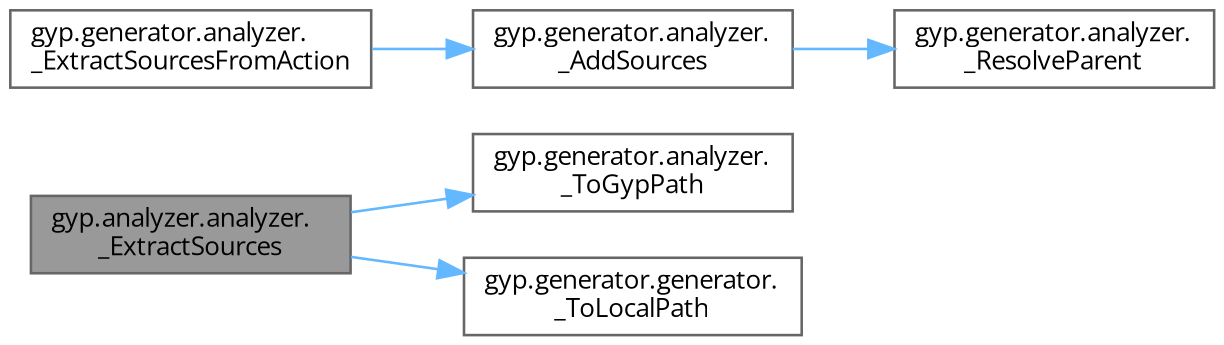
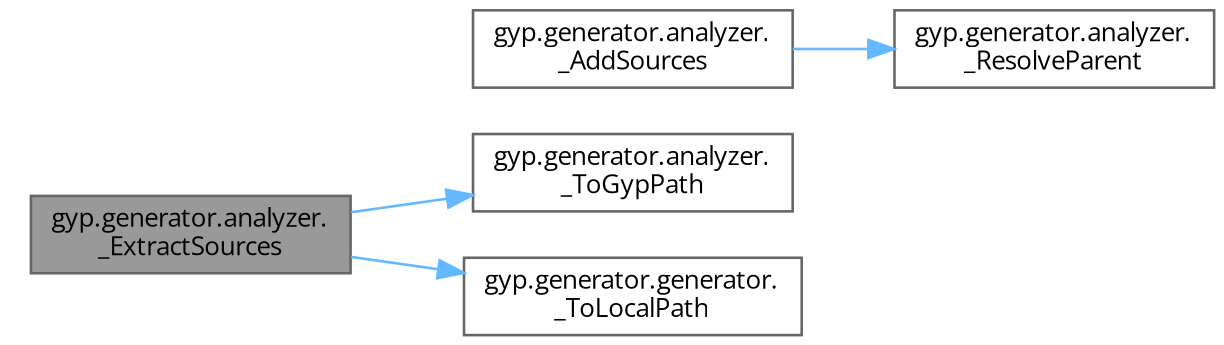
node "gyp.generator.analyzer. _ExtractSourcesFromAction": removed
node "gyp.analyzer.analyzer. _ExtractSources": label "gyp.analyzer.analyzer. _ExtractSources" -> "gyp.generator.analyzer. _ExtractSources"
